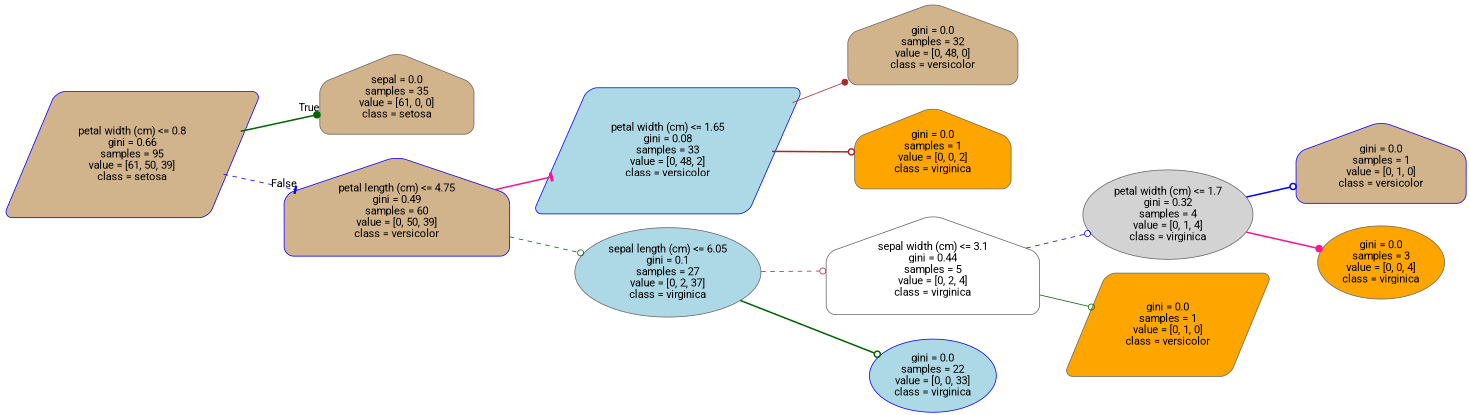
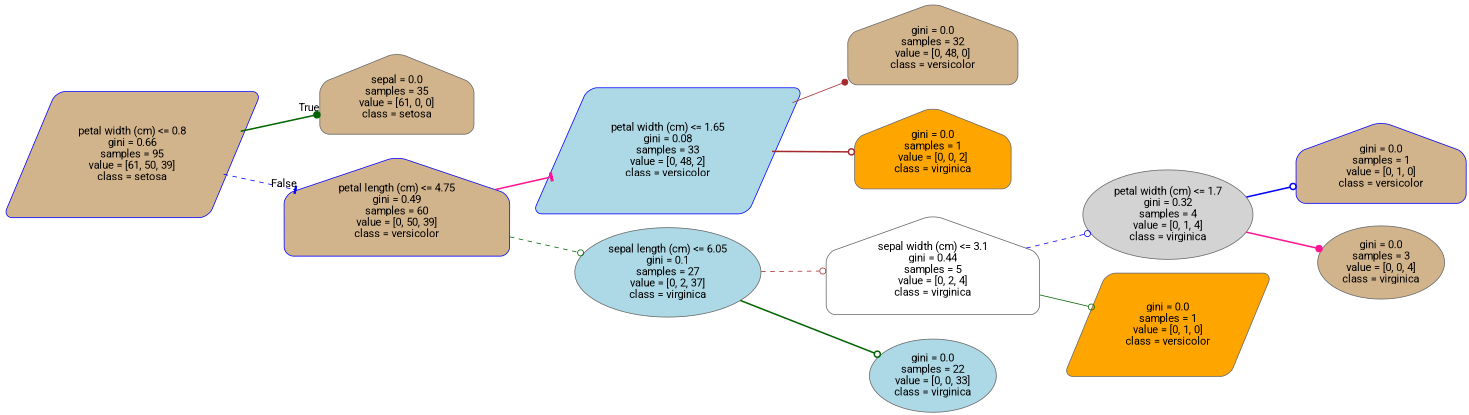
node "gini = 0.0 samples = 3 value = [0, 0, 4] class = virginica": fillcolor orange -> tan
node "gini = 0.0 samples = 22 value = [0, 0, 33] class = virginica": color blue -> gray40
